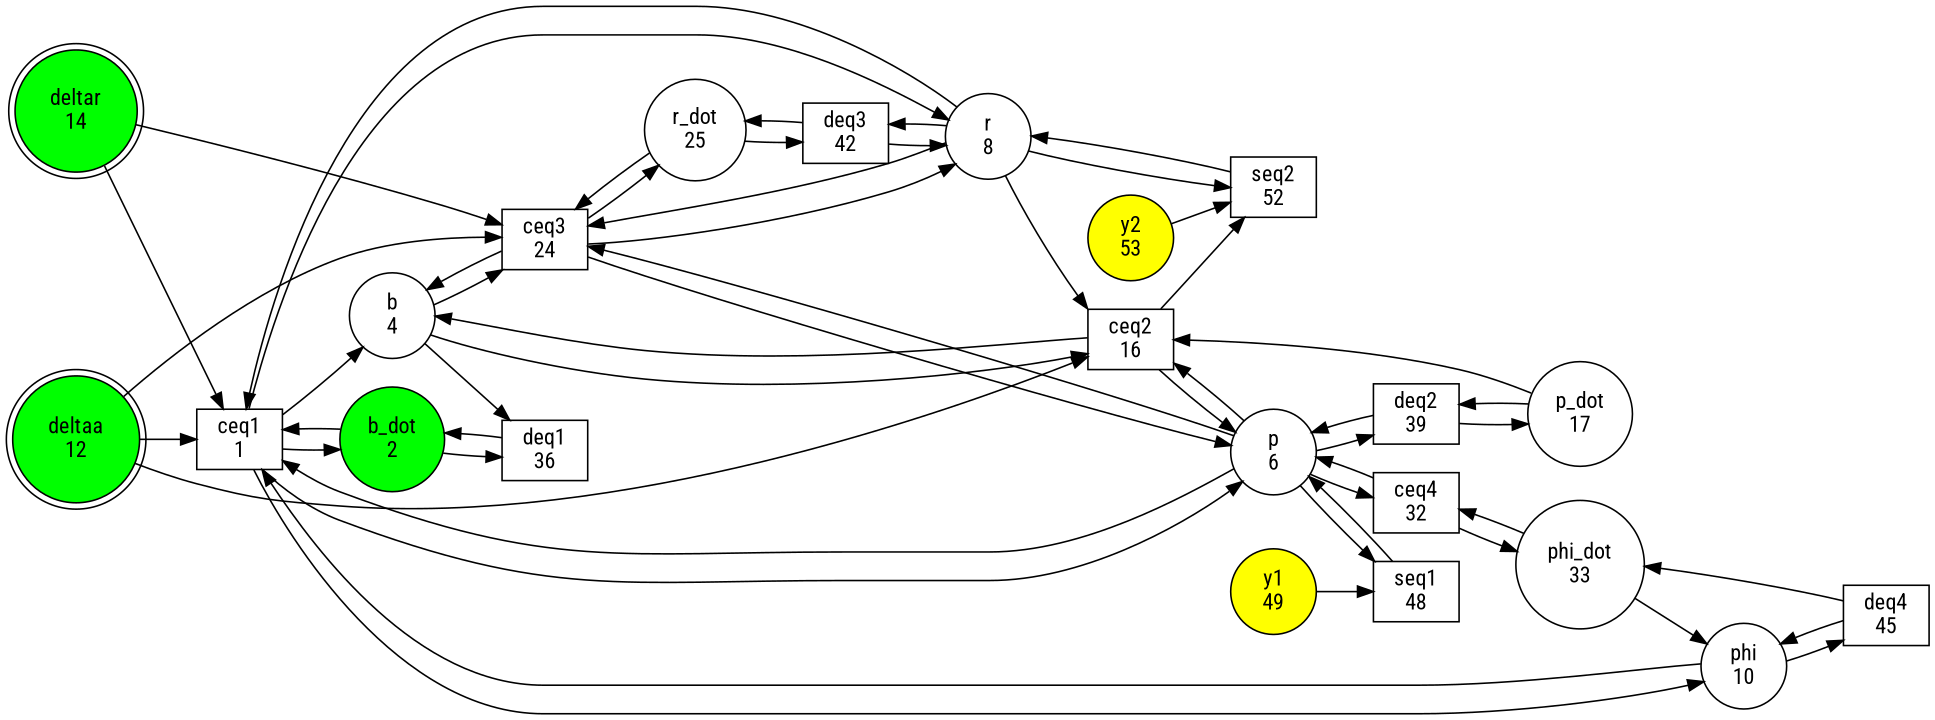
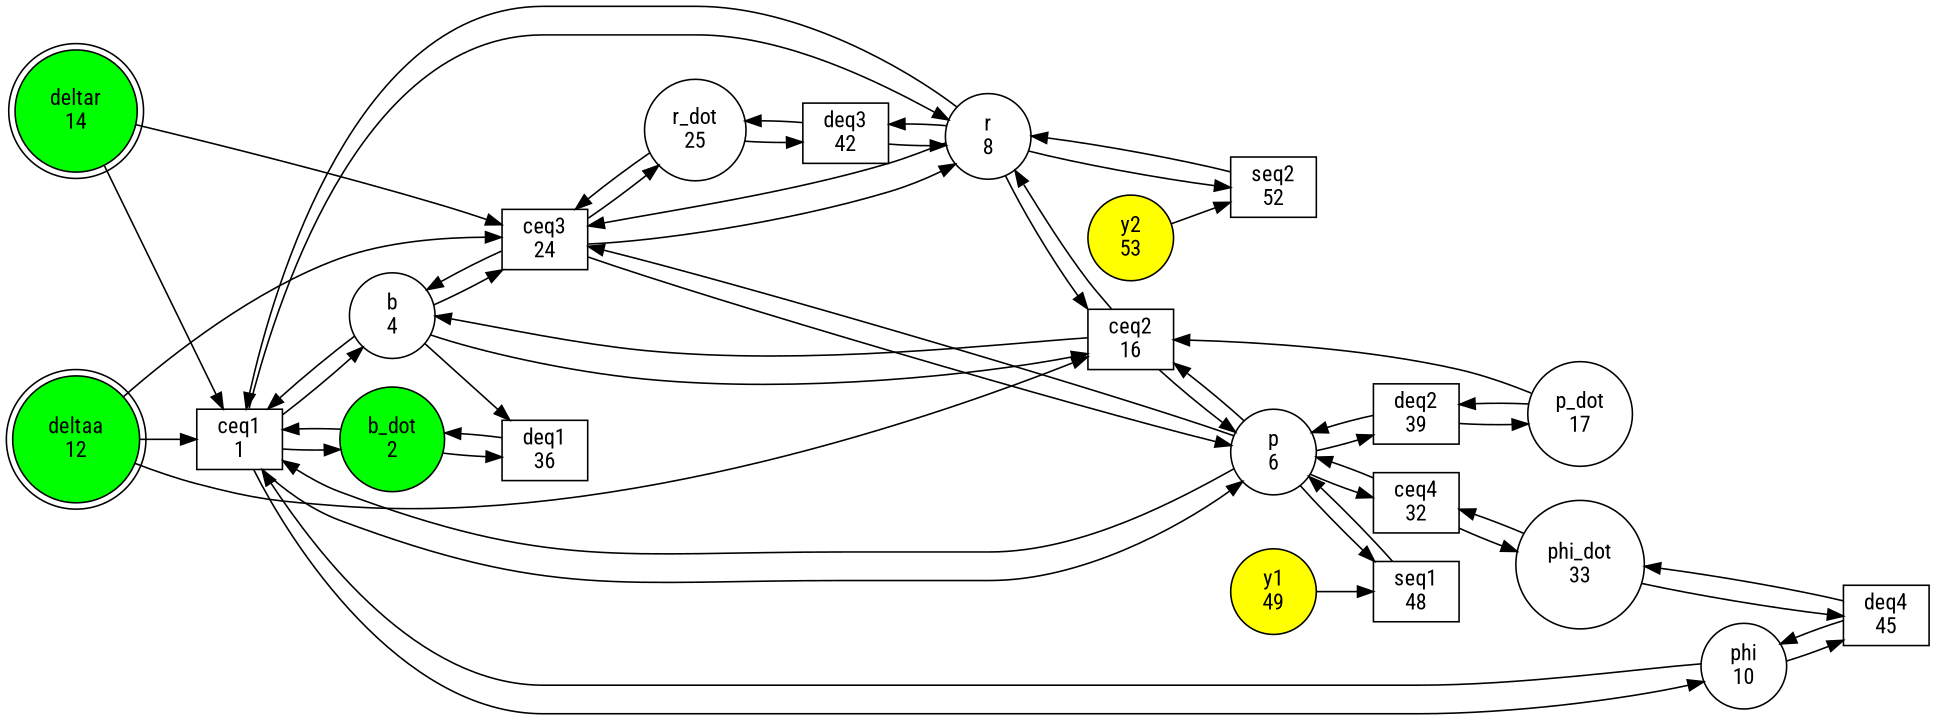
edge "ceq2 16" -> "seq2 52": now "ceq2 16" -> "r 8"
edge "b 4" -> "ceq1 1": added
edge "phi_dot 33" -> "phi 10": now "phi_dot 33" -> "deq4 45"
